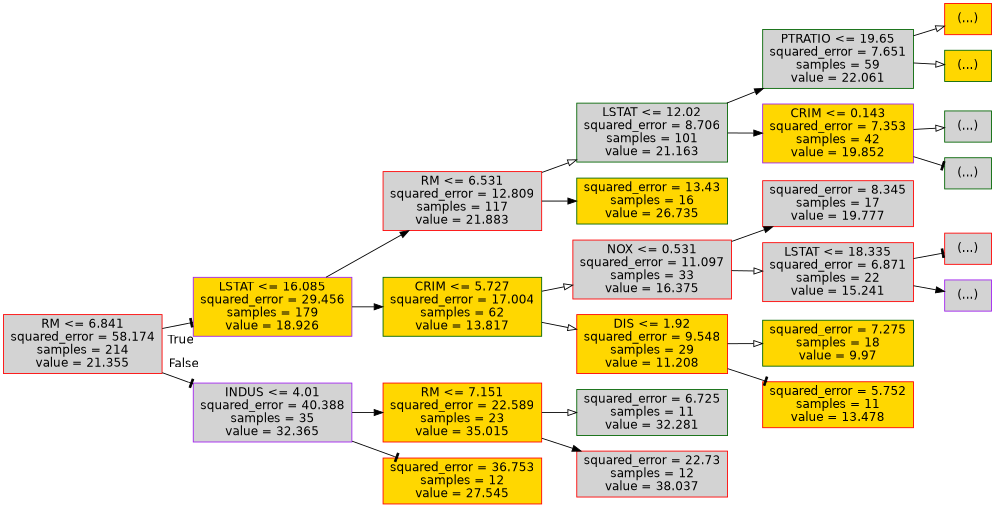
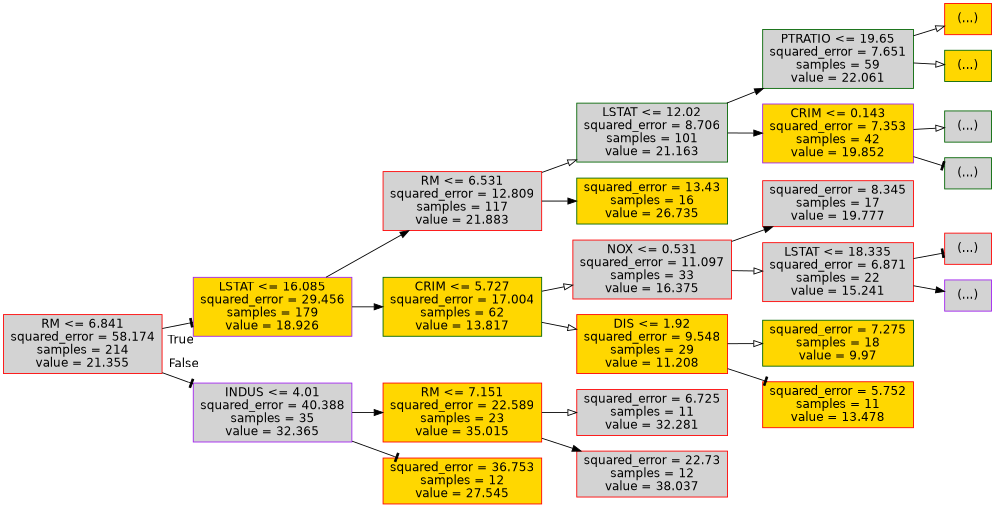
node "squared_error = 6.725 samples = 11 value = 32.281": color darkgreen -> red
